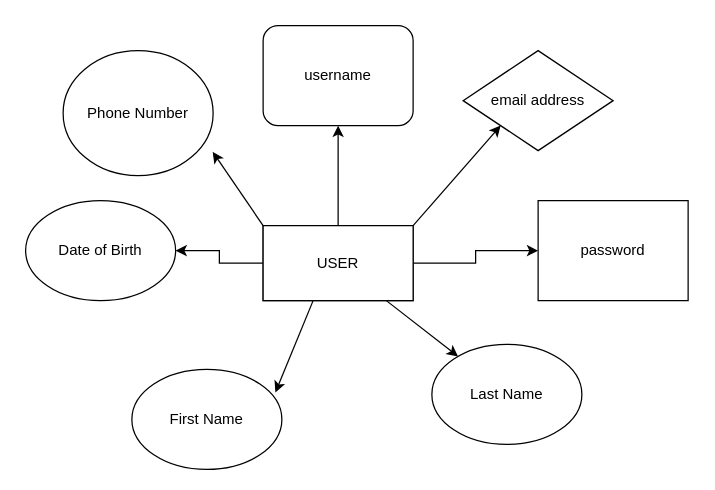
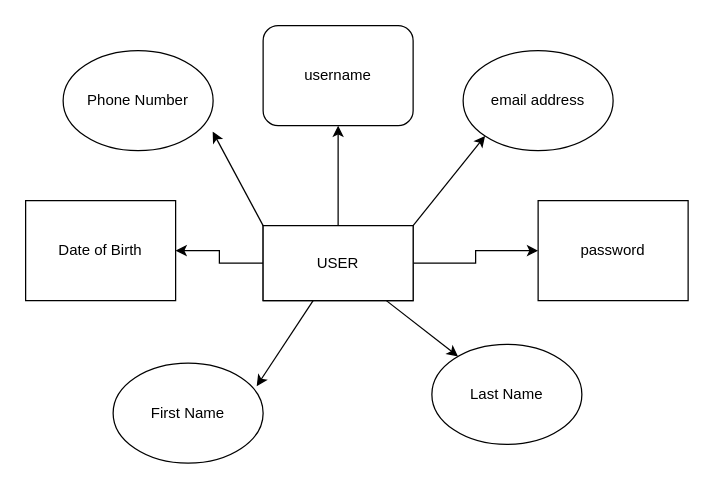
node "email address": shape diamond -> ellipse
node "Phone Number": size 150x125 -> 150x100
node "Date of Birth": shape ellipse -> rectangle
node "First Name": moved (207, 419) -> (188, 413)
